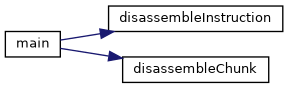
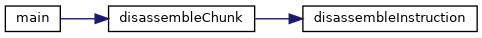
edge "main" -> "disassembleInstruction": now "disassembleChunk" -> "disassembleInstruction"
